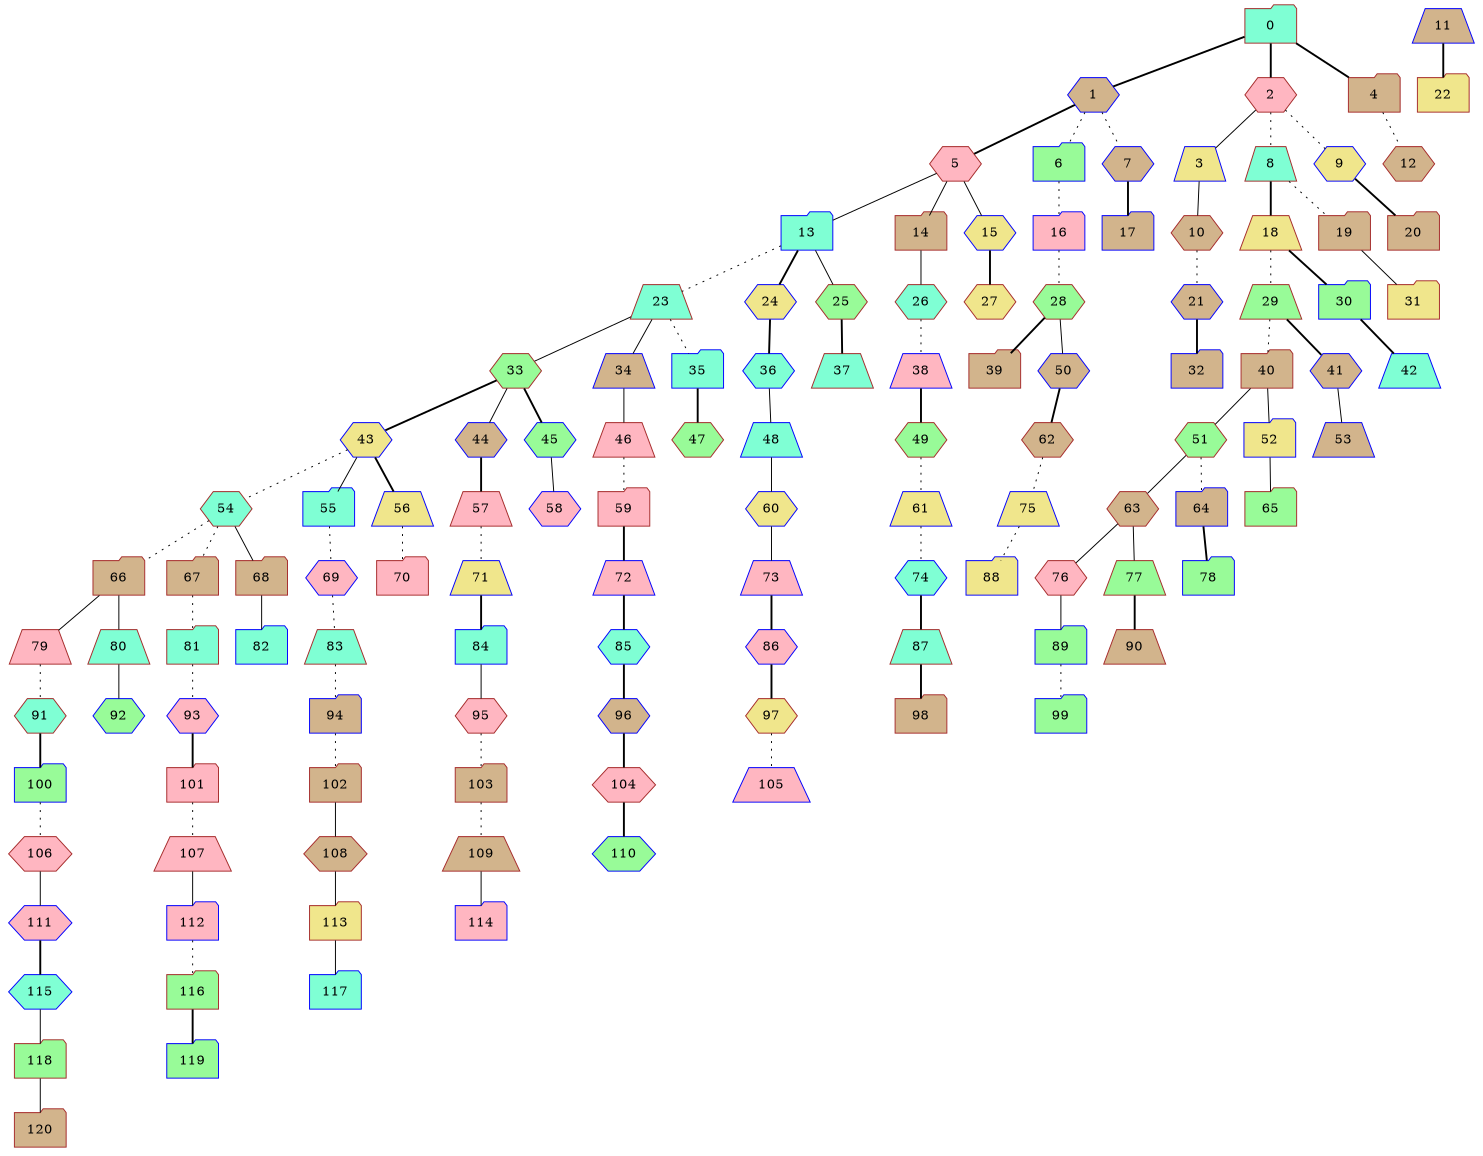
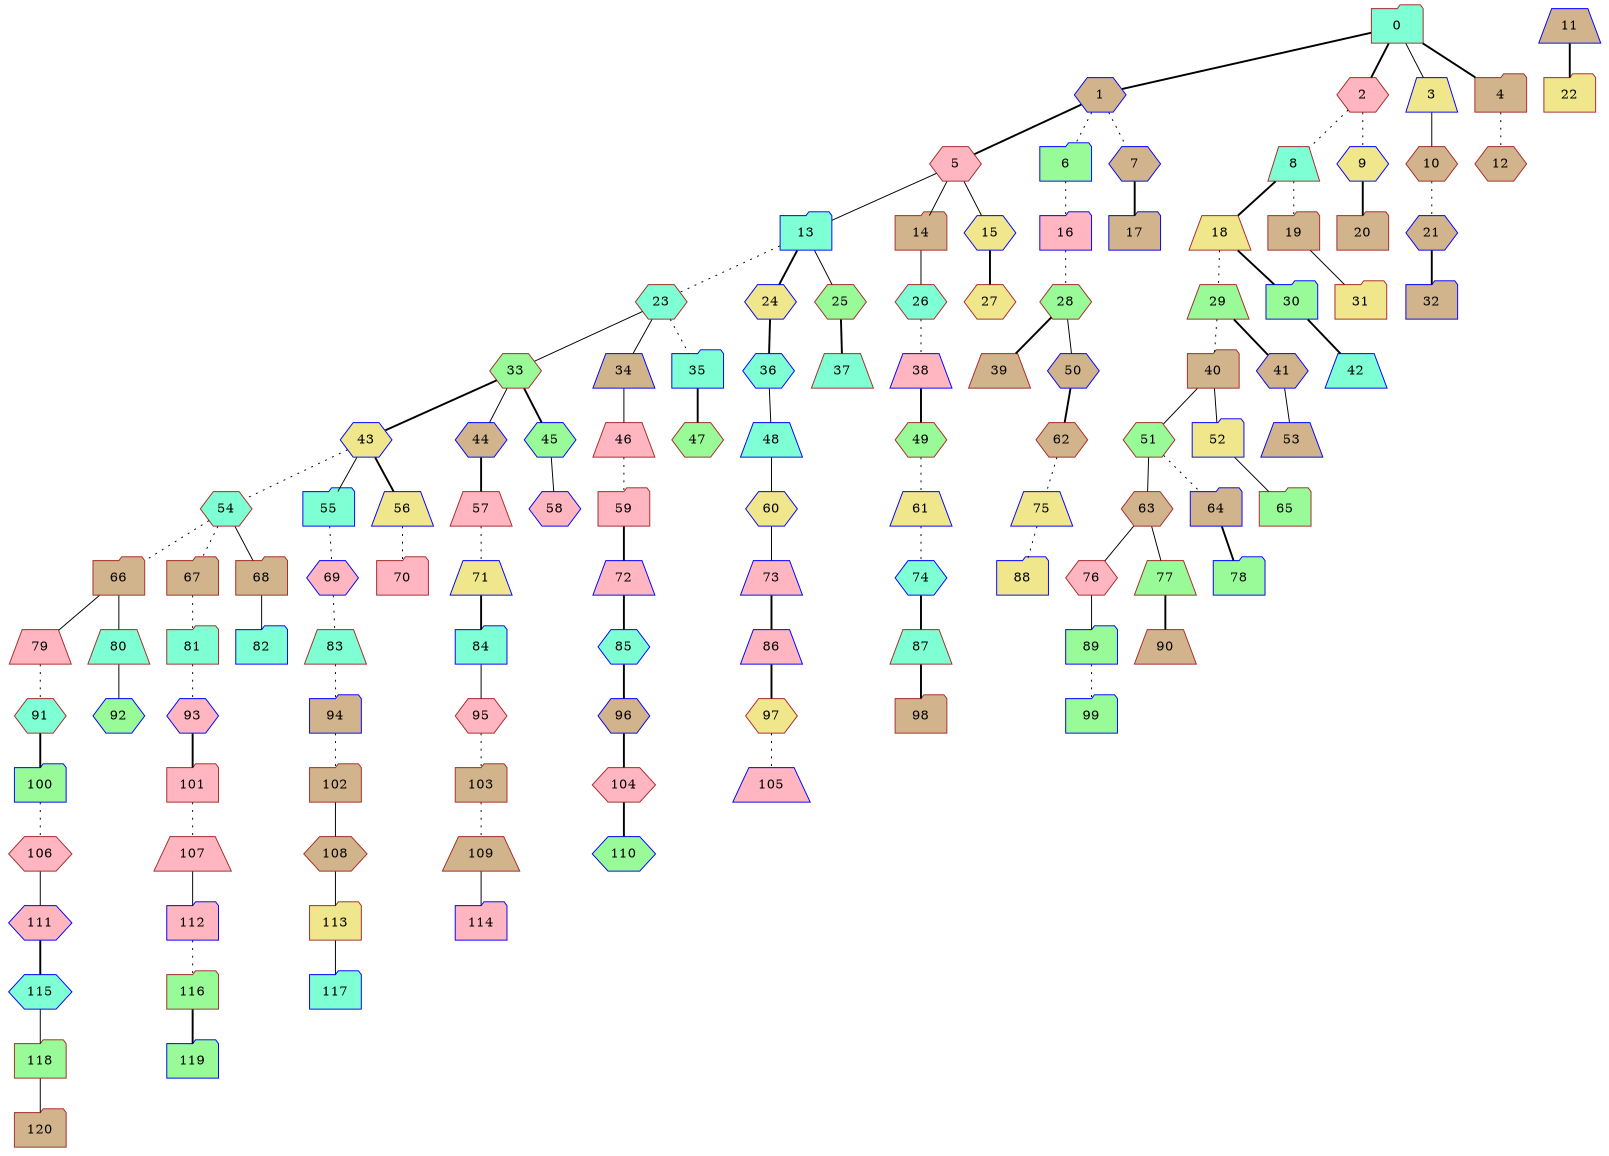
edge "2" -- "3": now "0" -- "3"
node "23": shape trapezium -> hexagon
node "39": shape folder -> trapezium
node "86": shape hexagon -> trapezium
